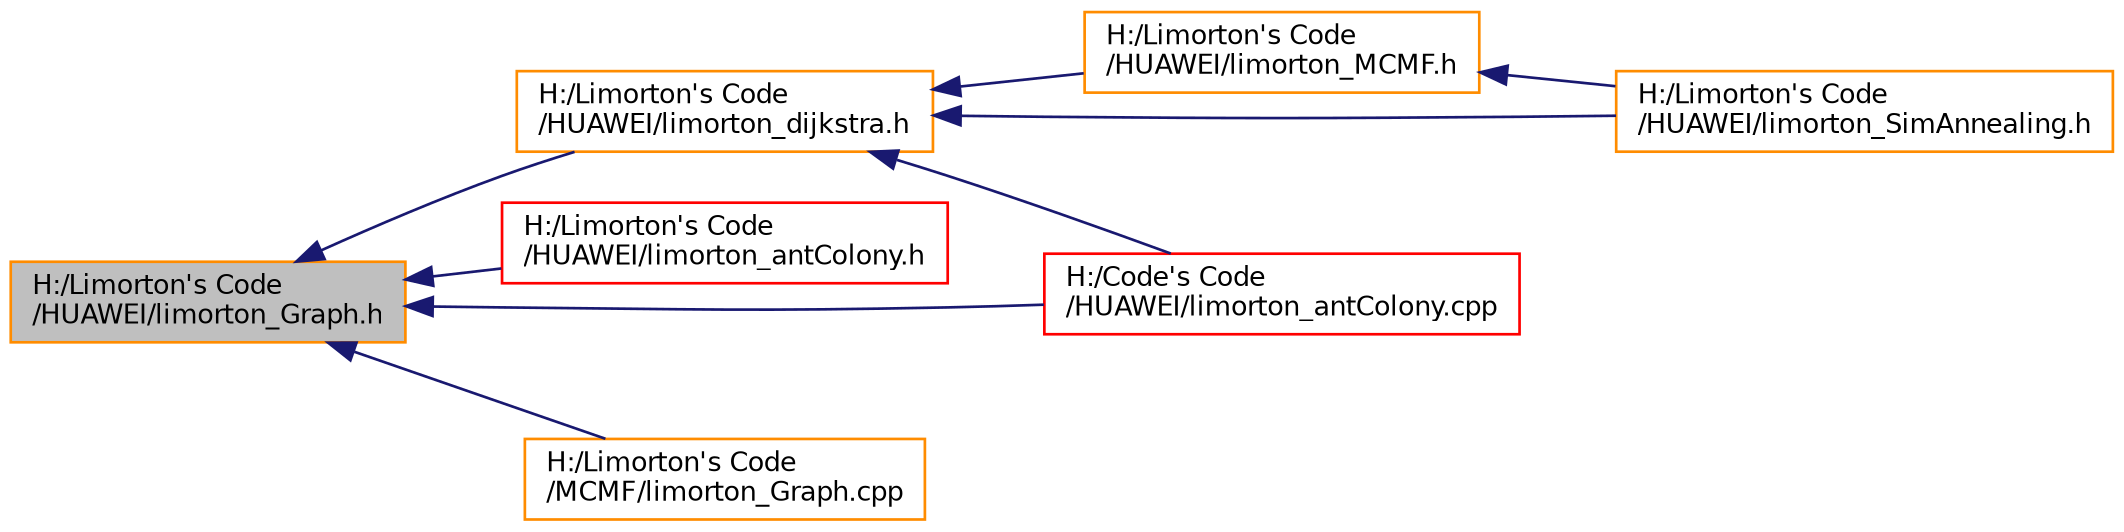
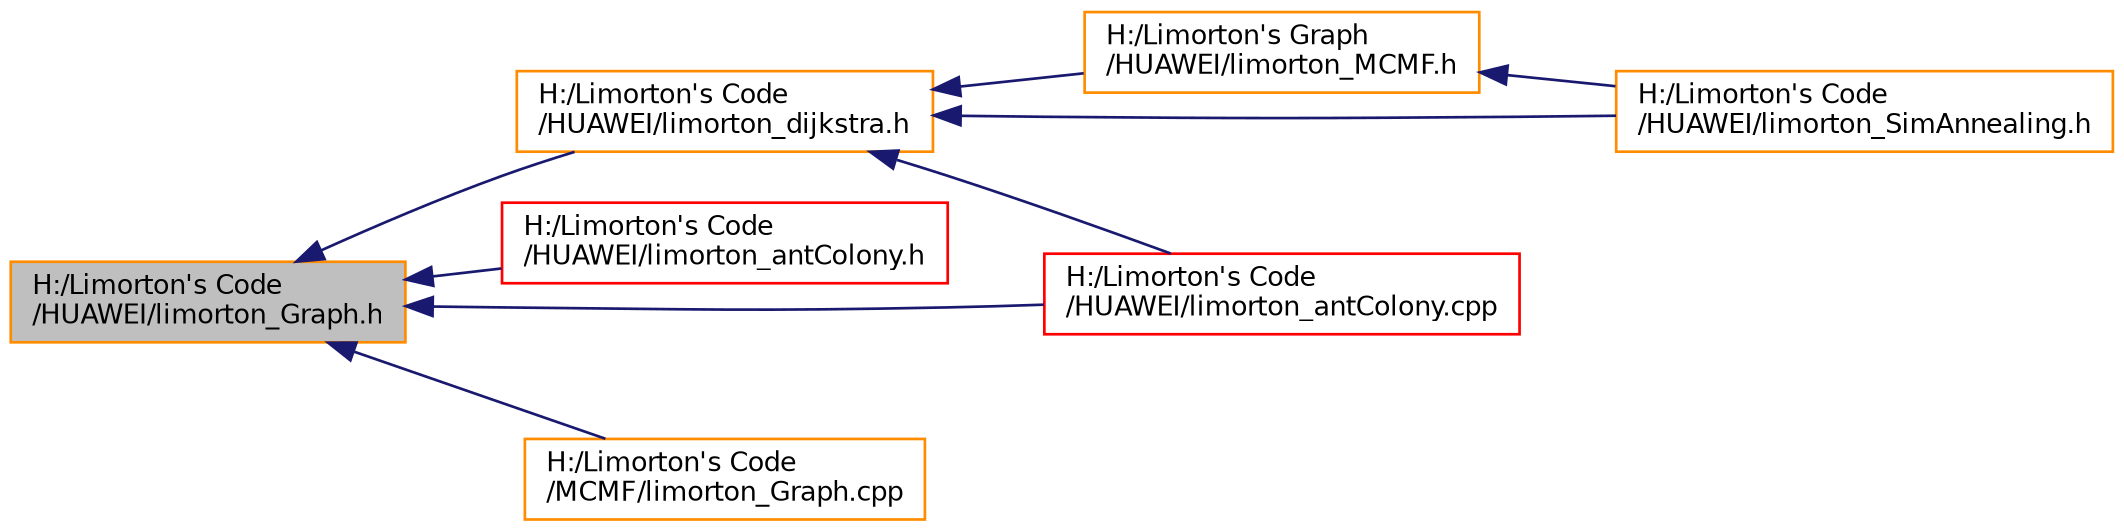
node "H:/Limorton's Code /HUAWEI/limorton_MCMF.h": label "H:/Limorton's Code /HUAWEI/limorton_MCMF.h" -> "H:/Limorton's Graph /HUAWEI/limorton_MCMF.h"
node "H:/Code's Code /HUAWEI/limorton_antColony.cpp": label "H:/Code's Code /HUAWEI/limorton_antColony.cpp" -> "H:/Limorton's Code /HUAWEI/limorton_antColony.cpp"
